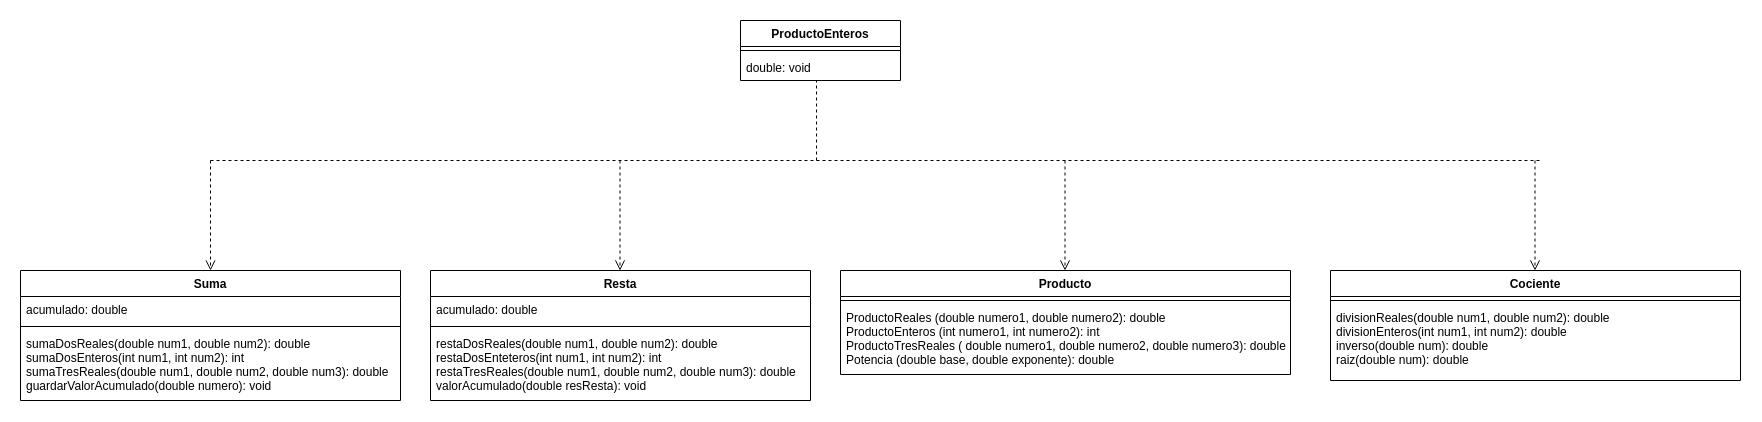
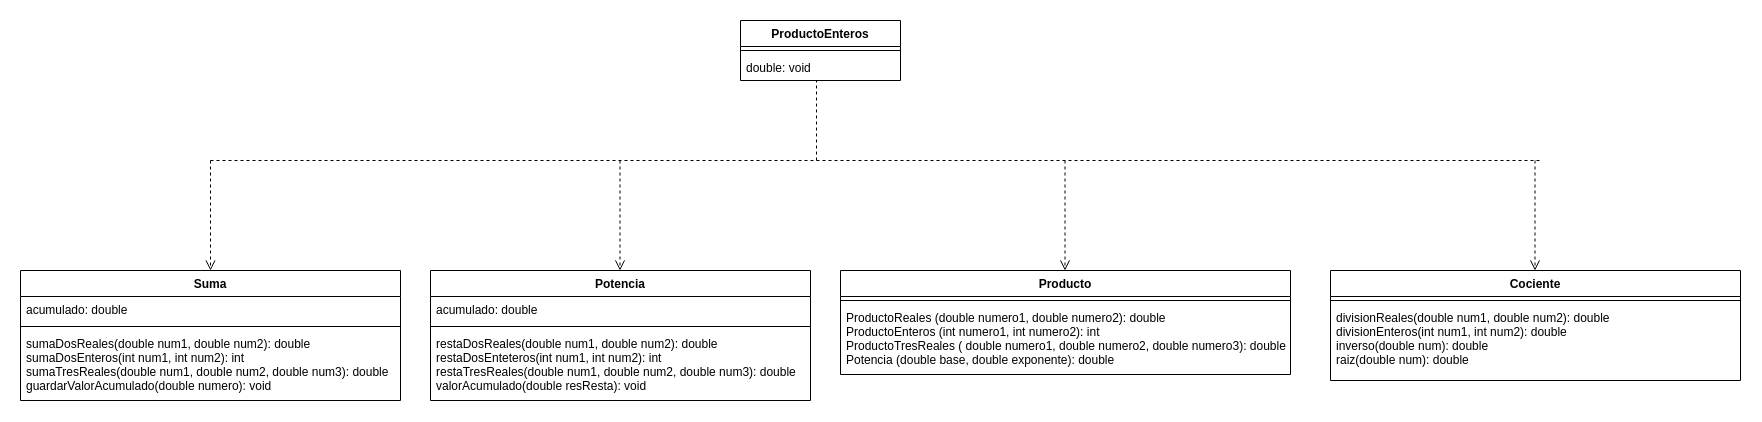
node "Resta": label "Resta" -> "Potencia"
